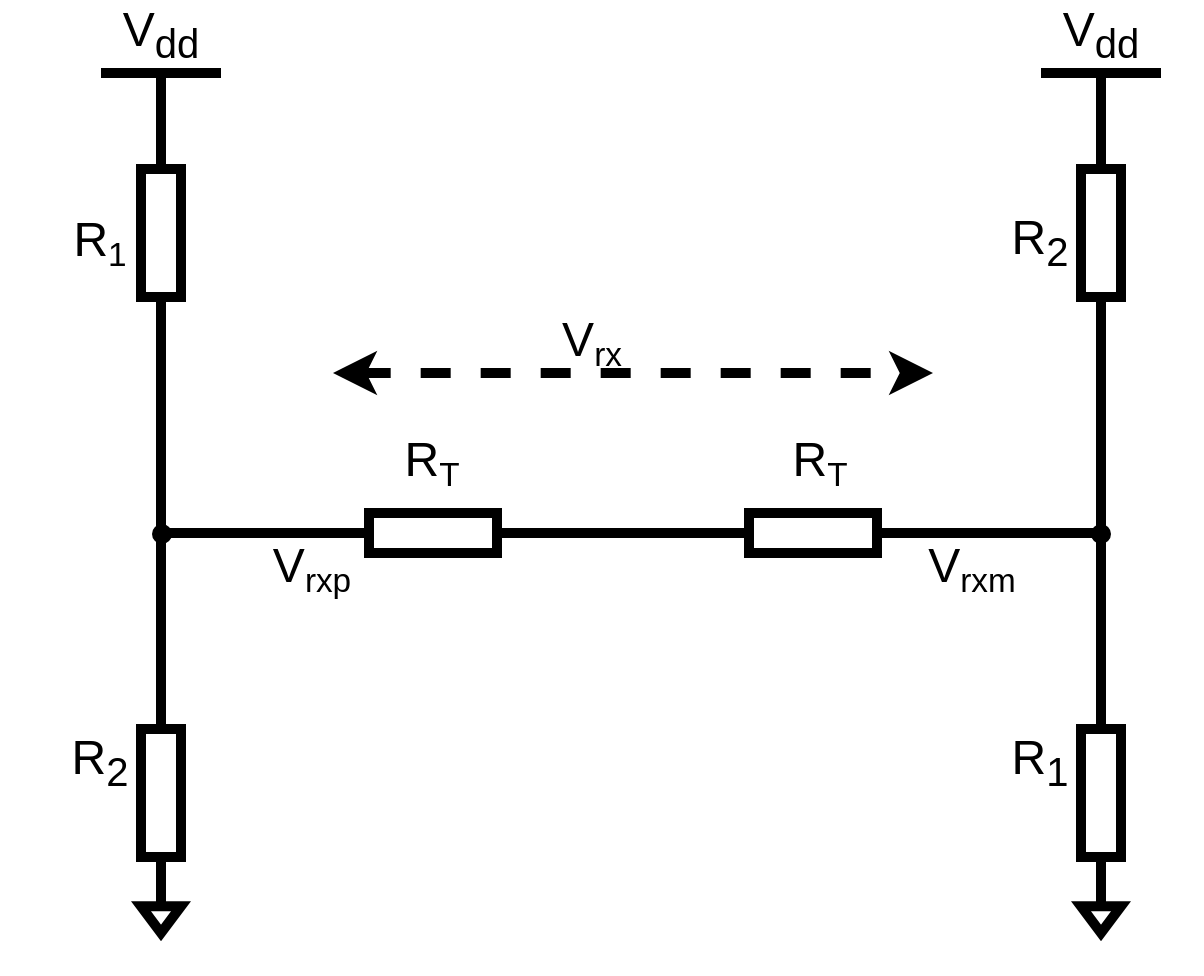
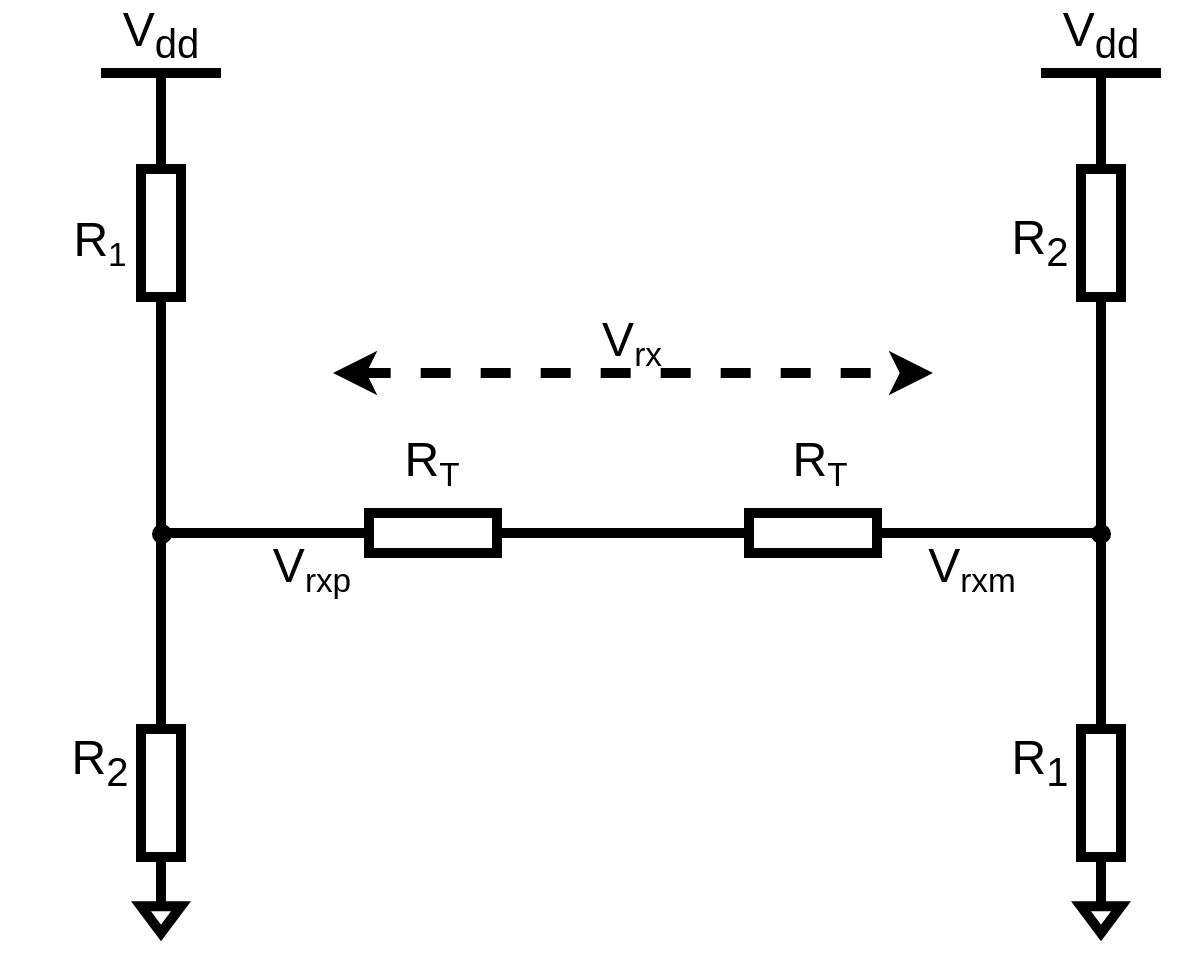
node "Vrx": moved (593, 343) -> (633, 343)
